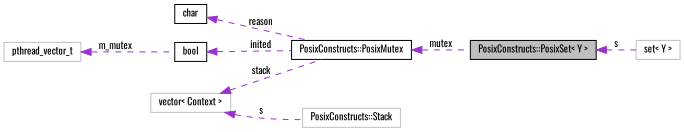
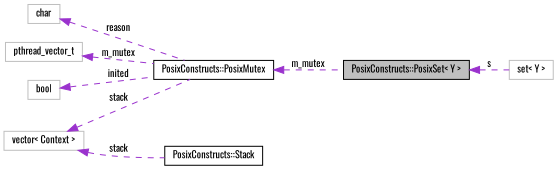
node "char": color black -> grey75
edge "PosixConstructs::PosixSet< Y >" -> "PosixConstructs::PosixMutex": label "mutex" -> "m_mutex"
edge "bool" -> "pthread_vector_t": now "PosixConstructs::PosixMutex" -> "pthread_vector_t"
node "bool": color black -> grey75
edge "PosixConstructs::Stack" -> "vector< Context >": label "s" -> "stack"
node "PosixConstructs::Stack": color grey75 -> black
